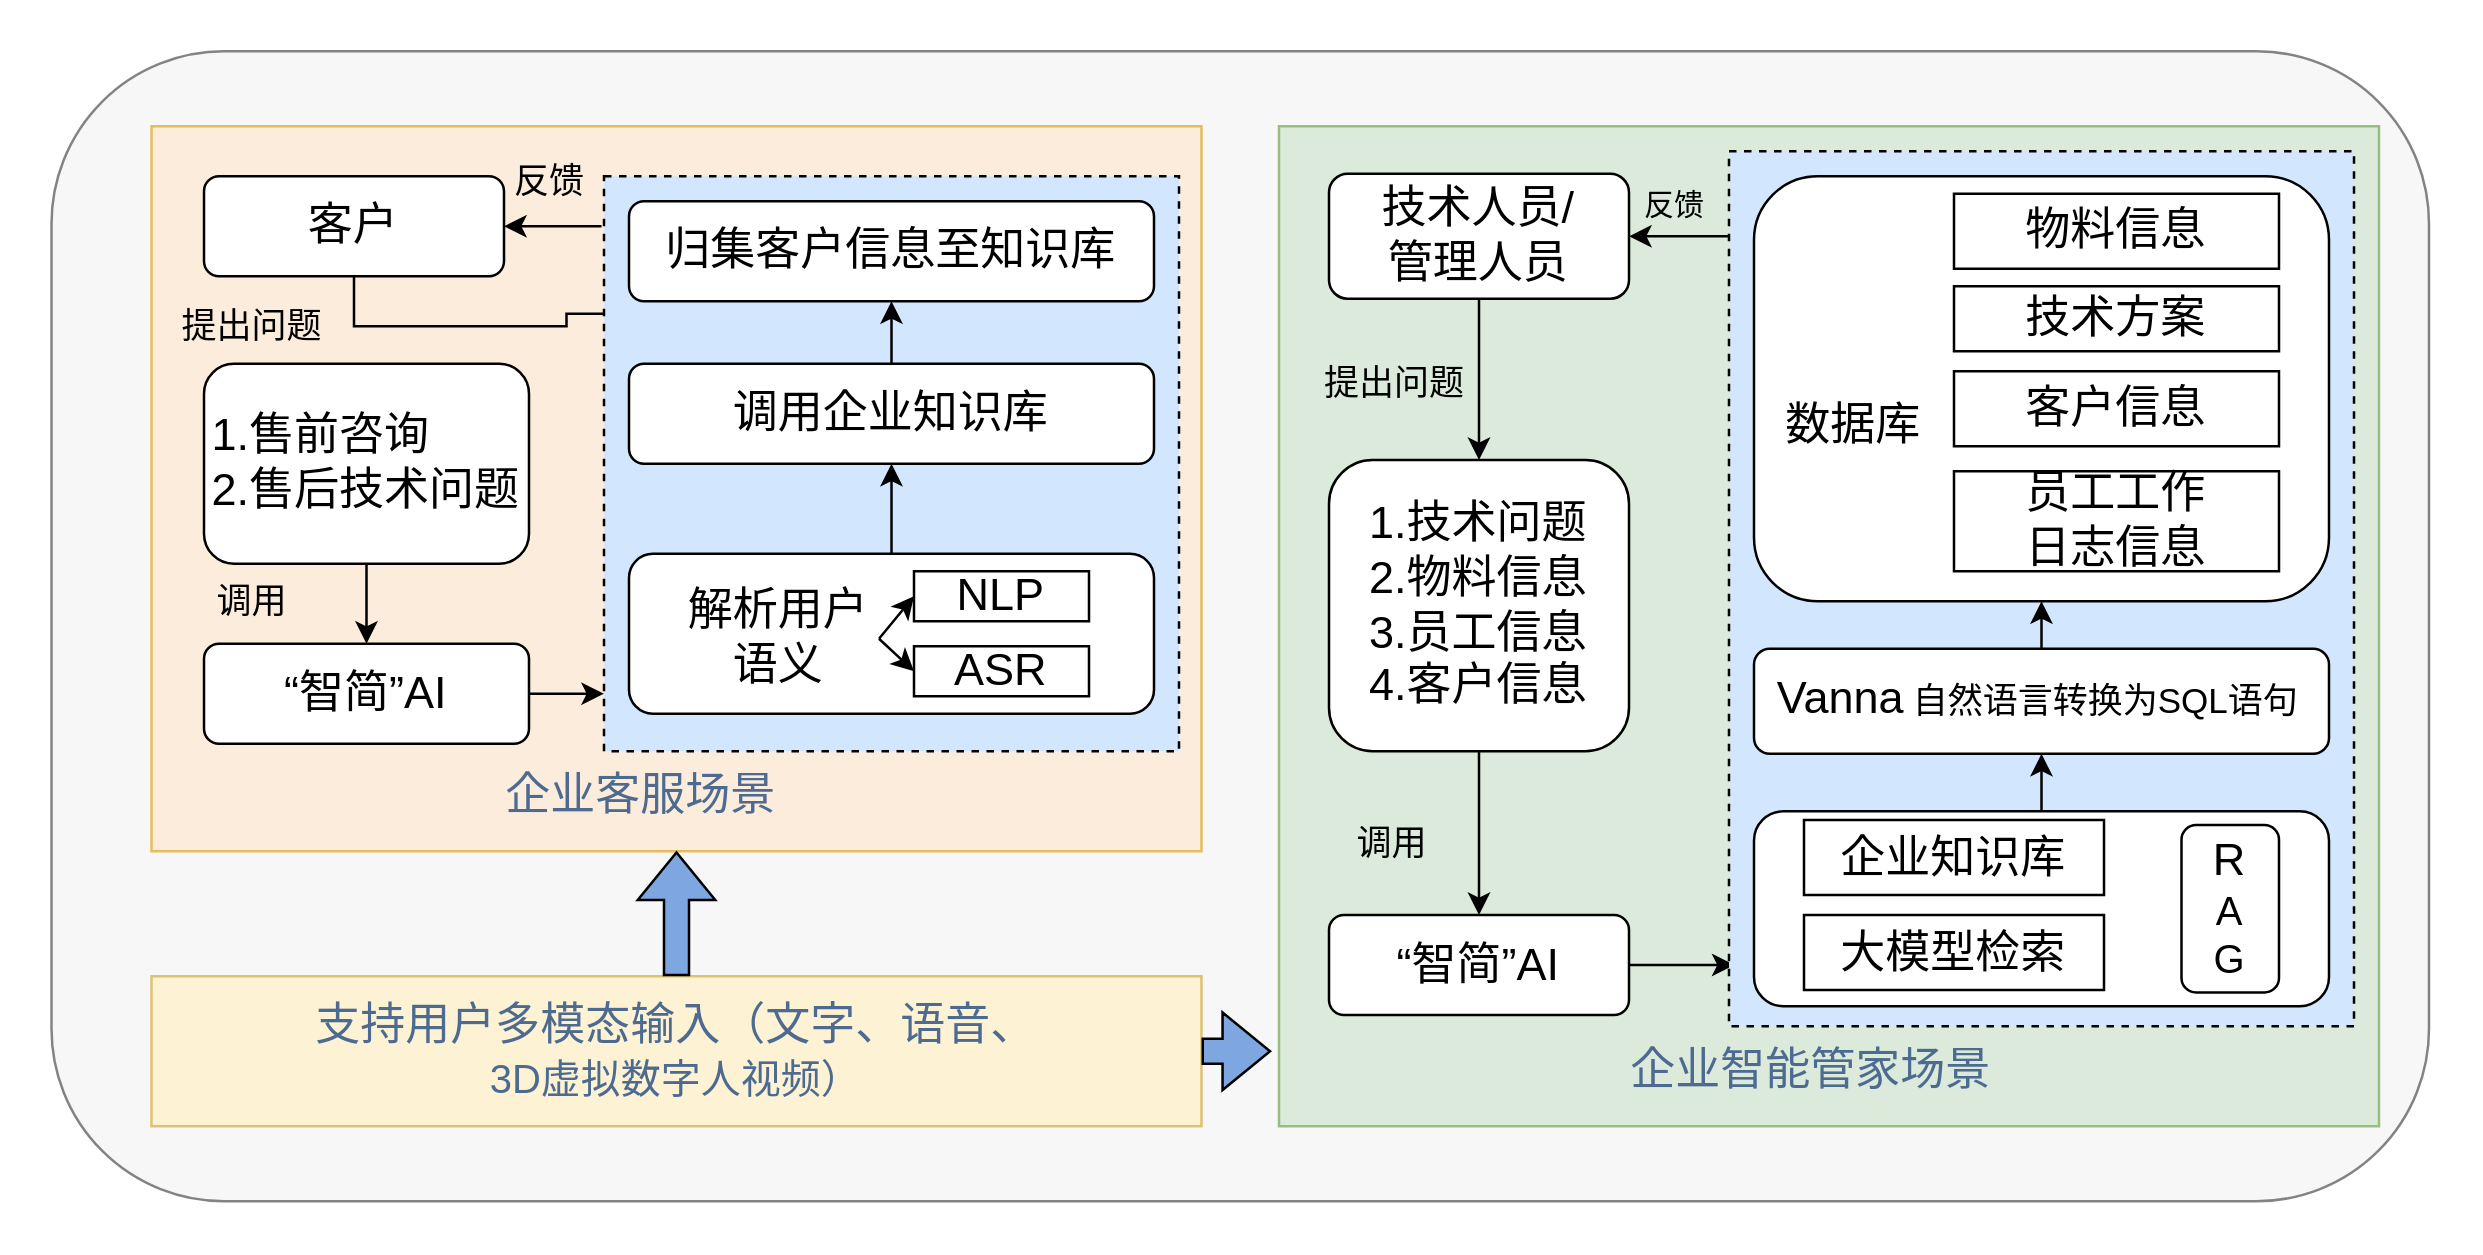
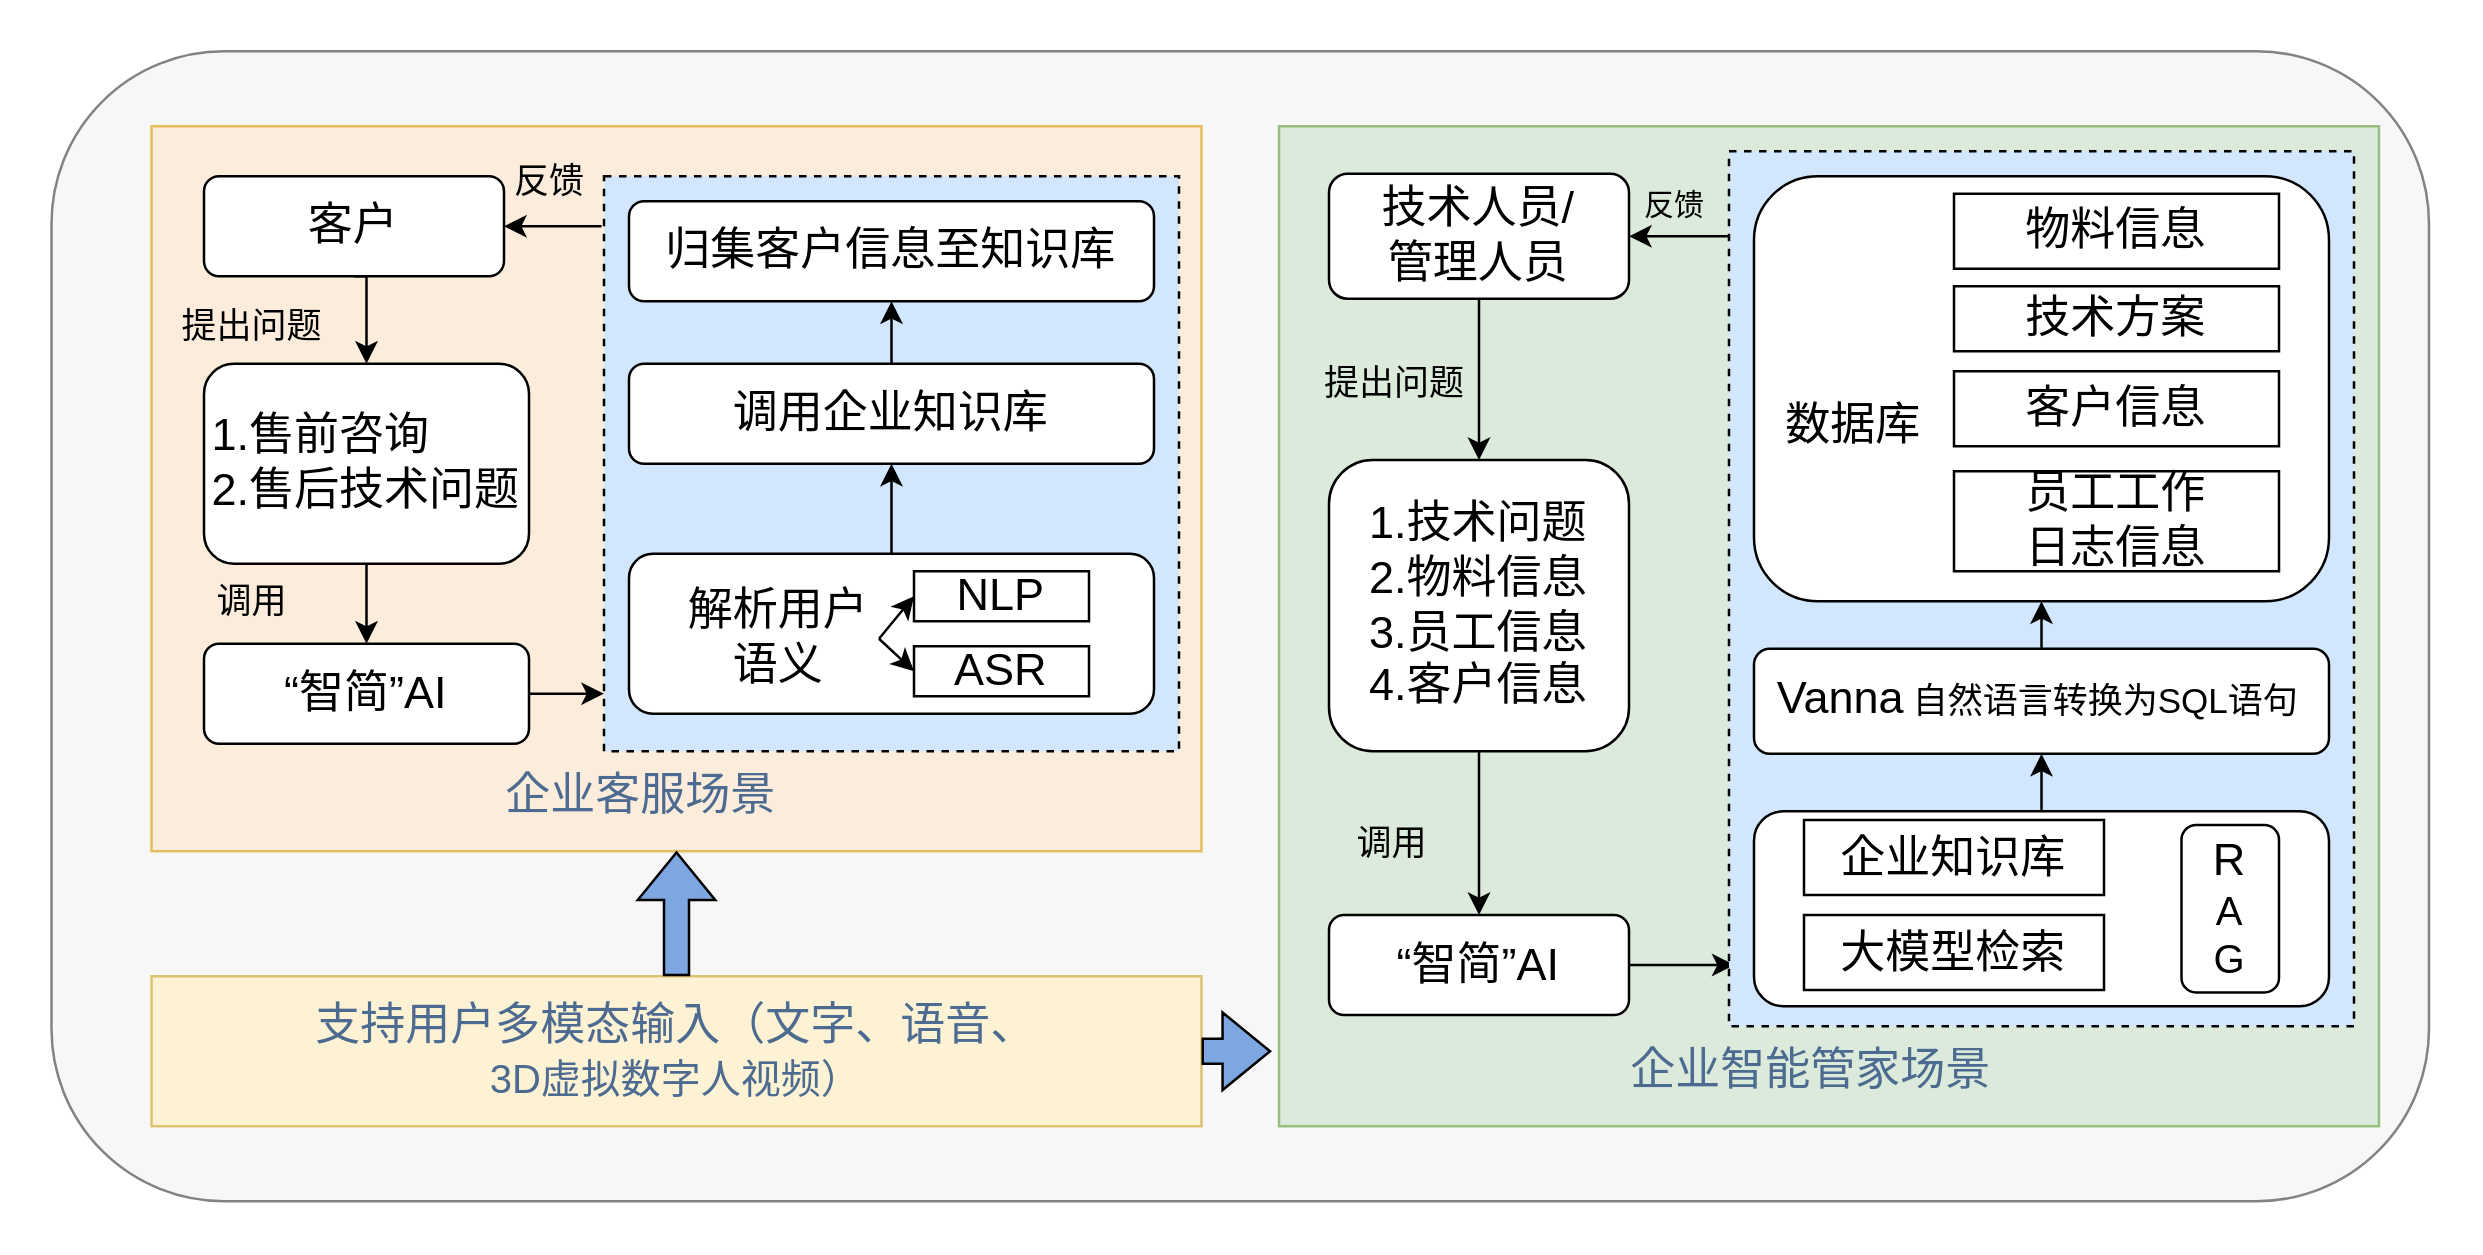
edge "客户" -> "调用企业知识库": now "客户" -> "1.售前咨询 2.售后技术问题"
